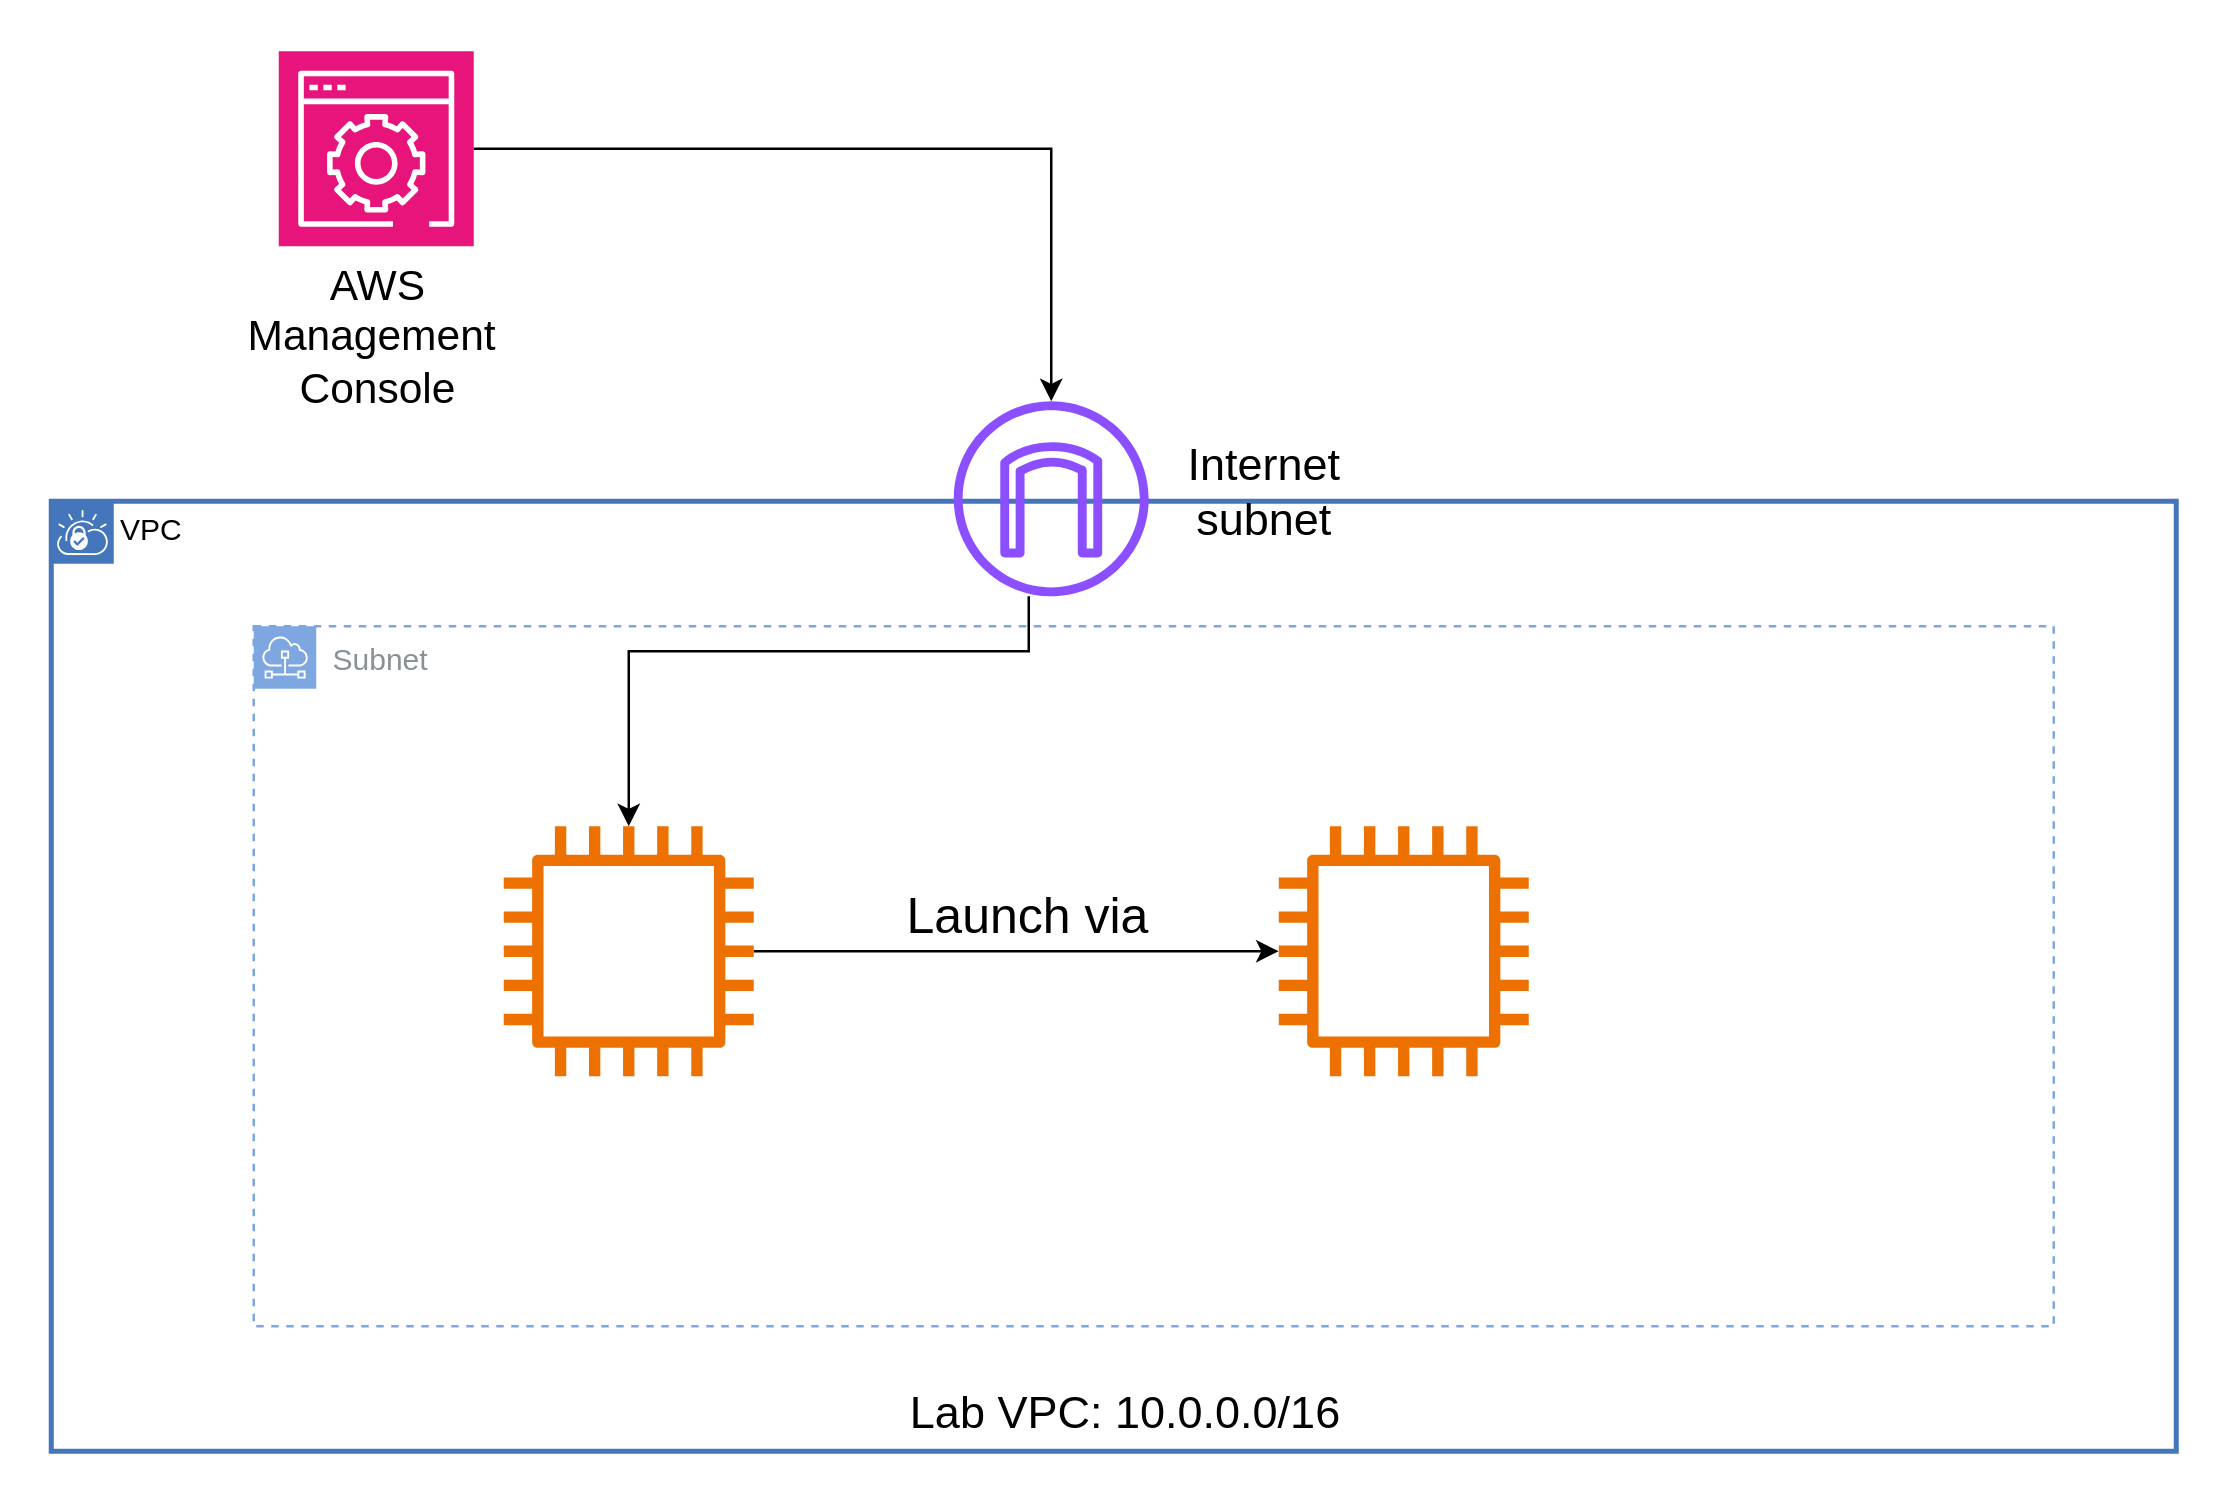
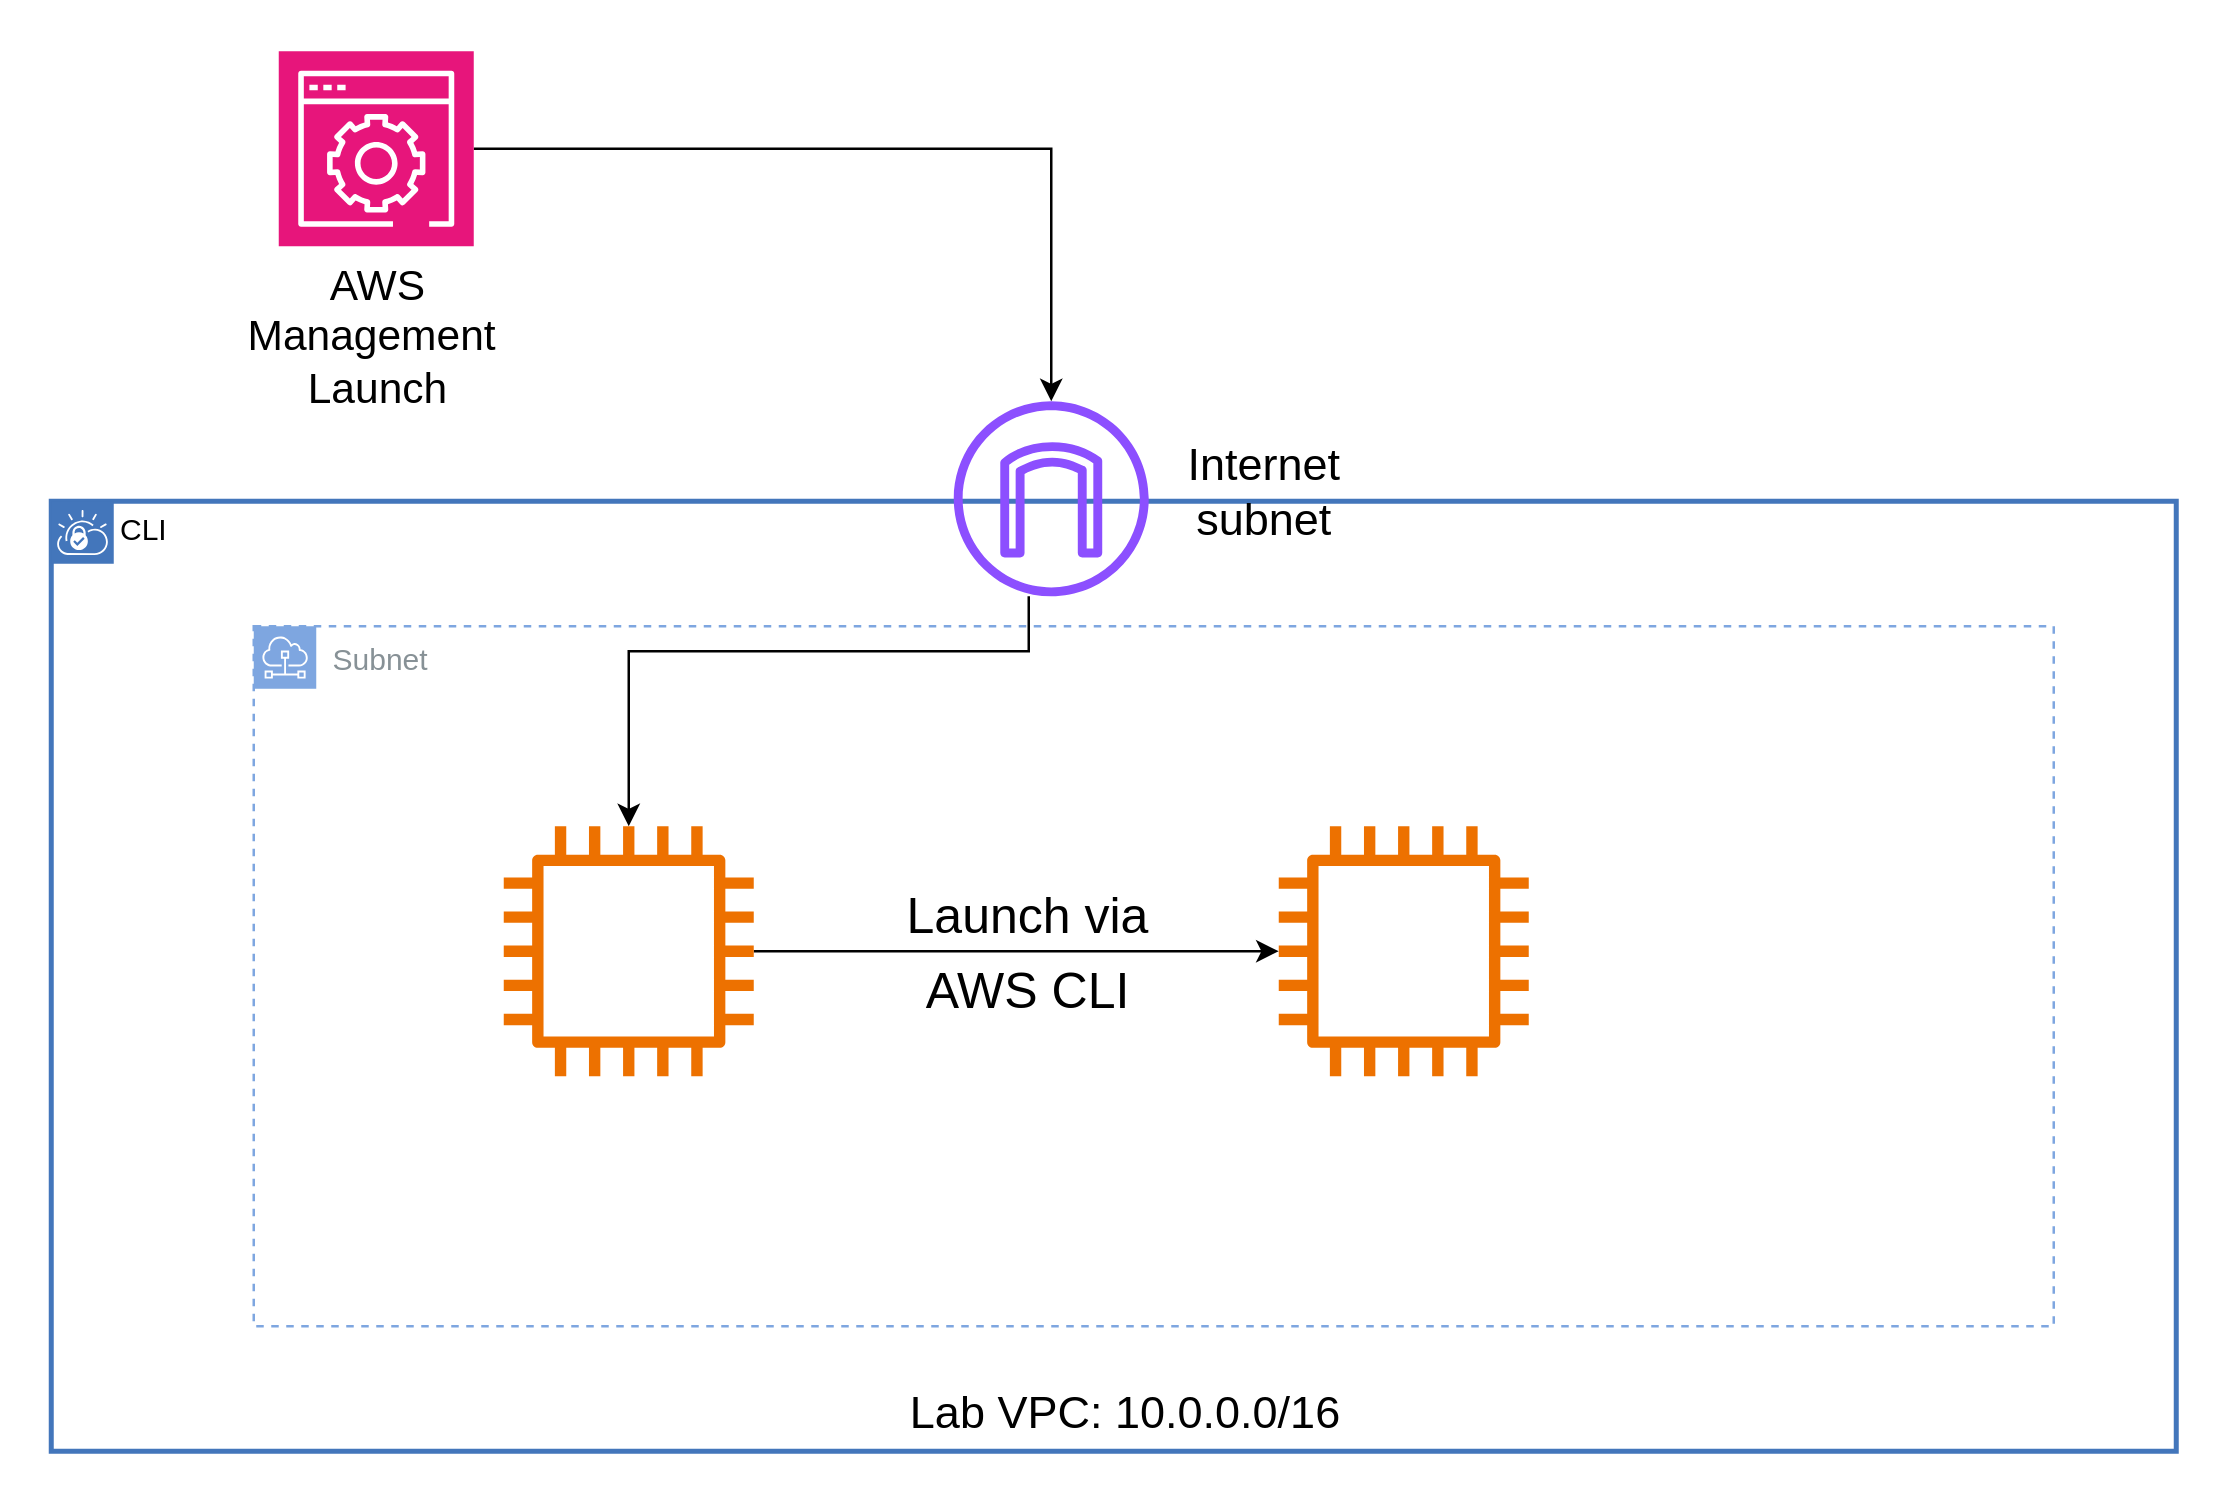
node "AWS Management Console": label "AWS Management Console" -> "AWS Management Launch"
node "VPC": label "VPC" -> "CLI"
node "AWS CLI": added
